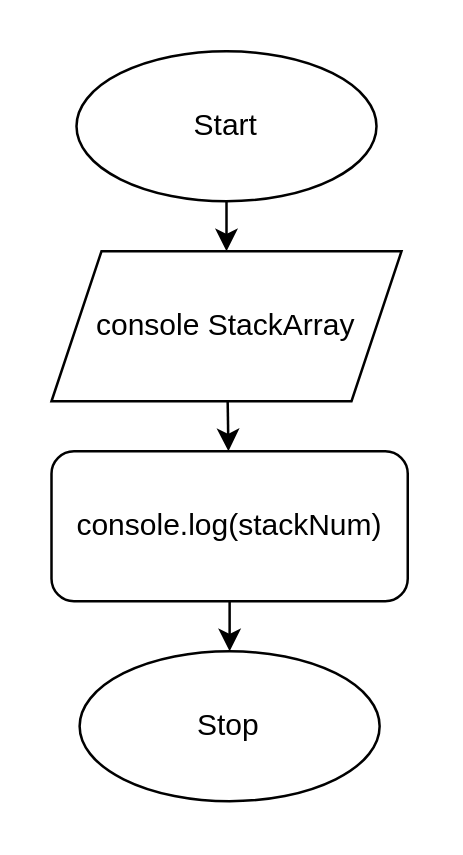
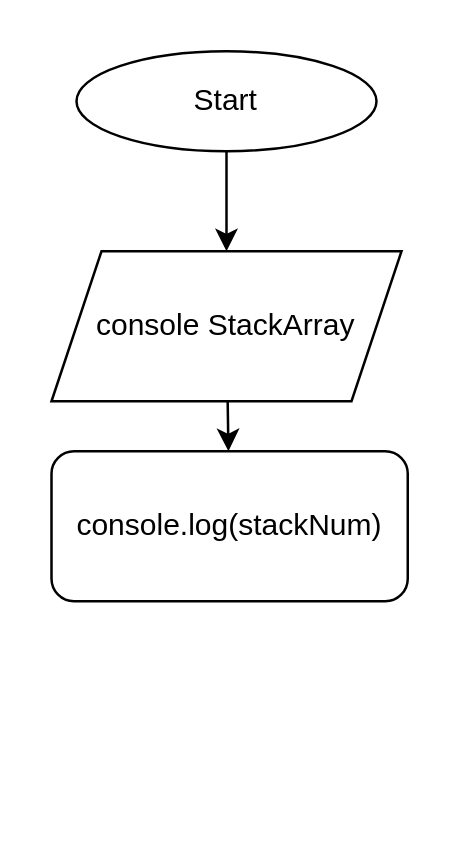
node "Start": size 300x150 -> 300x100
edge "console.log(stackNum)" -> "Stop": removed
node "Stop": removed
